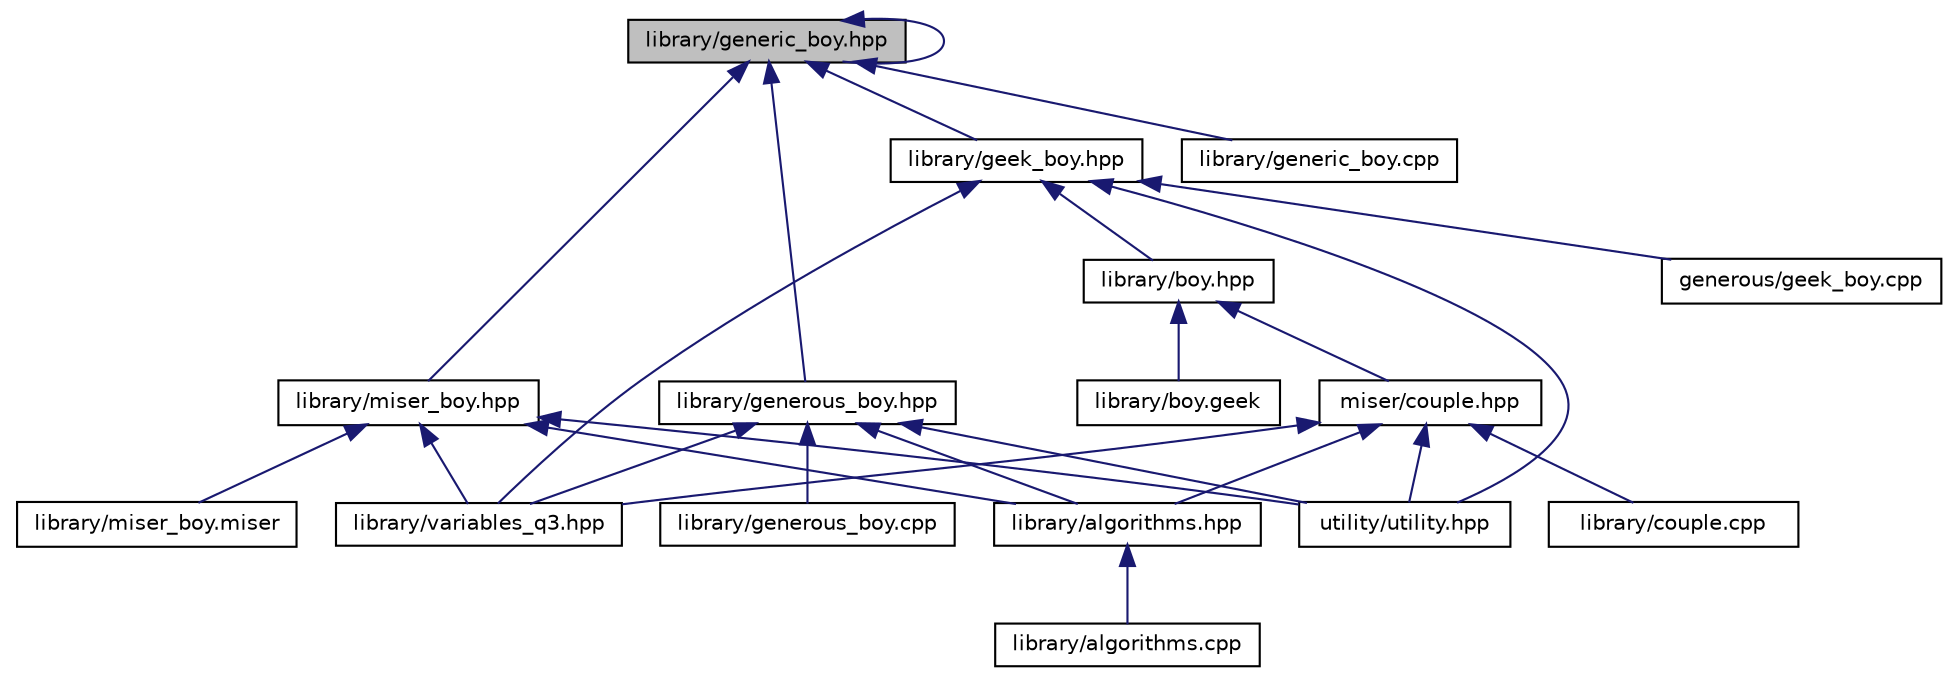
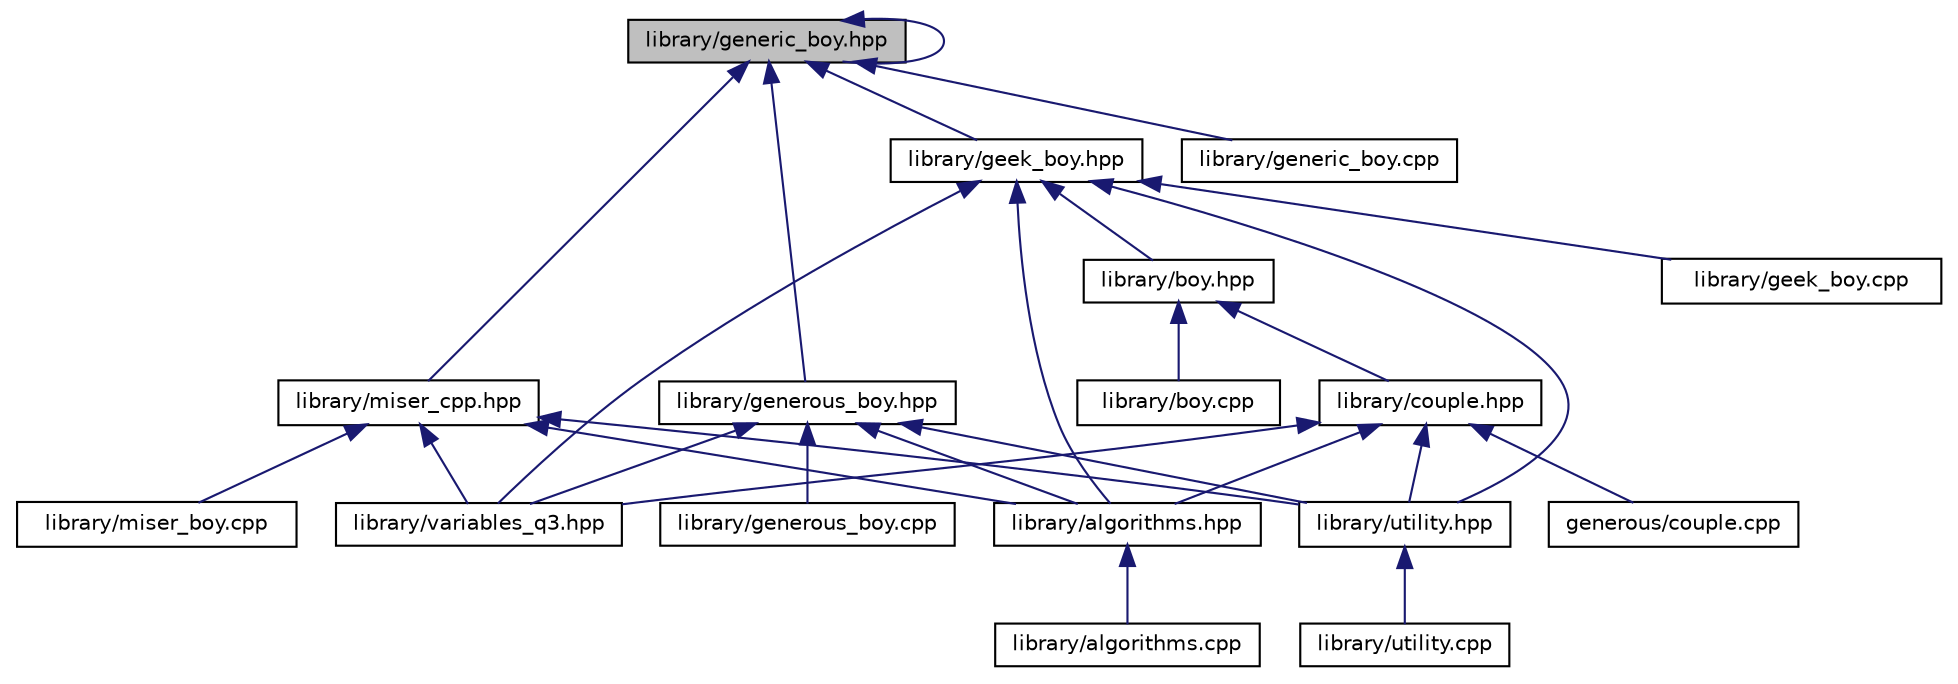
node "generous/geek_boy.cpp": label "generous/geek_boy.cpp" -> "library/geek_boy.cpp"
edge "library/algorithms.hpp" -> "library/geek_boy.hpp": added
node "library/miser_boy.hpp": label "library/miser_boy.hpp" -> "library/miser_cpp.hpp"
node "library/boy.geek": label "library/boy.geek" -> "library/boy.cpp"
node "miser/couple.hpp": label "miser/couple.hpp" -> "library/couple.hpp"
node "library/miser_boy.miser": label "library/miser_boy.miser" -> "library/miser_boy.cpp"
node "utility/utility.hpp": label "utility/utility.hpp" -> "library/utility.hpp"
node "library/couple.cpp": label "library/couple.cpp" -> "generous/couple.cpp"
node "library/utility.cpp": added
